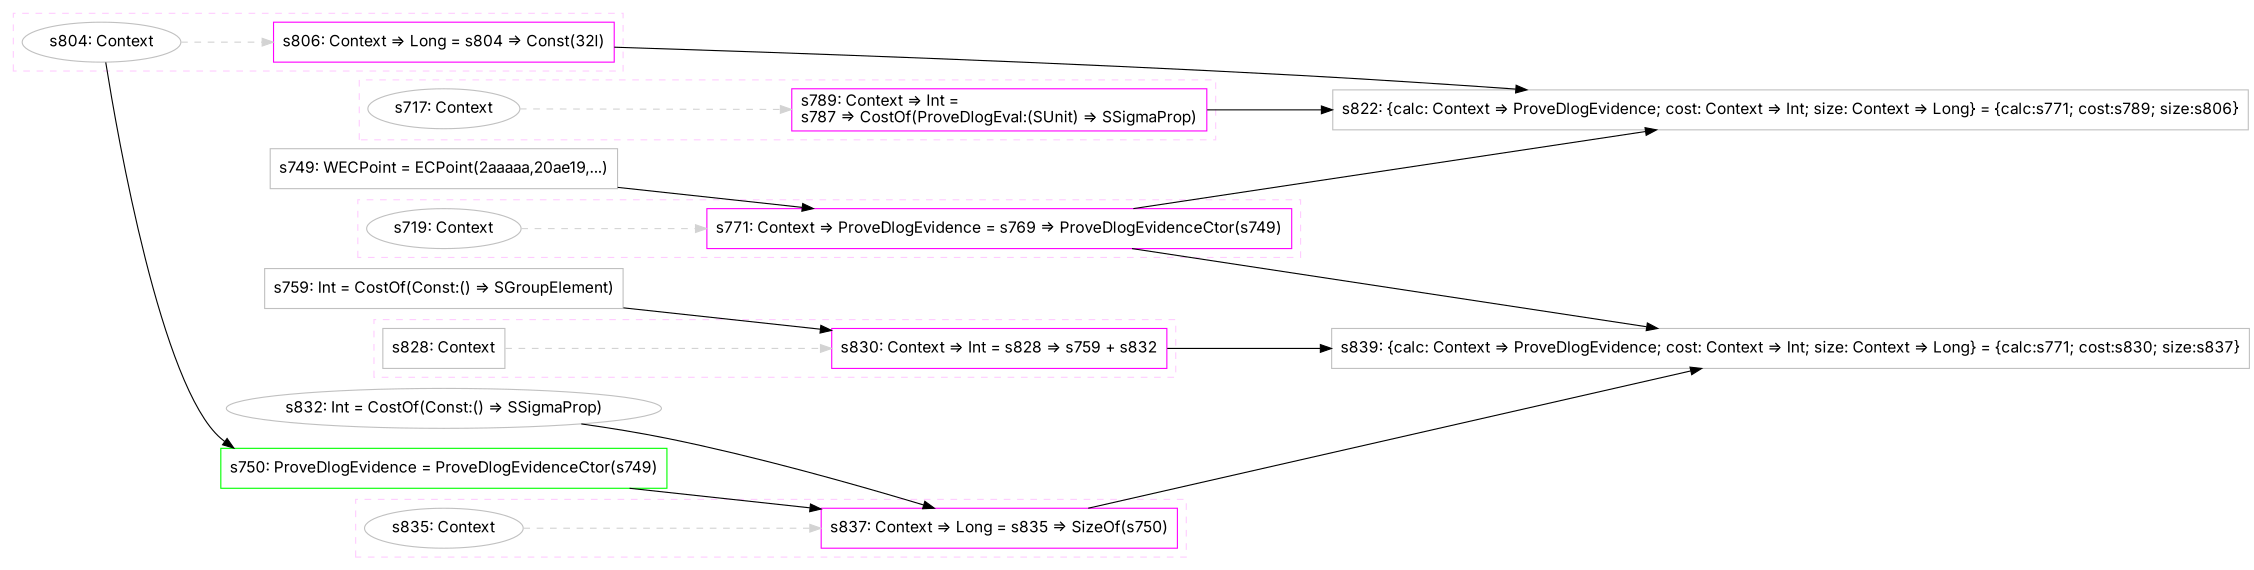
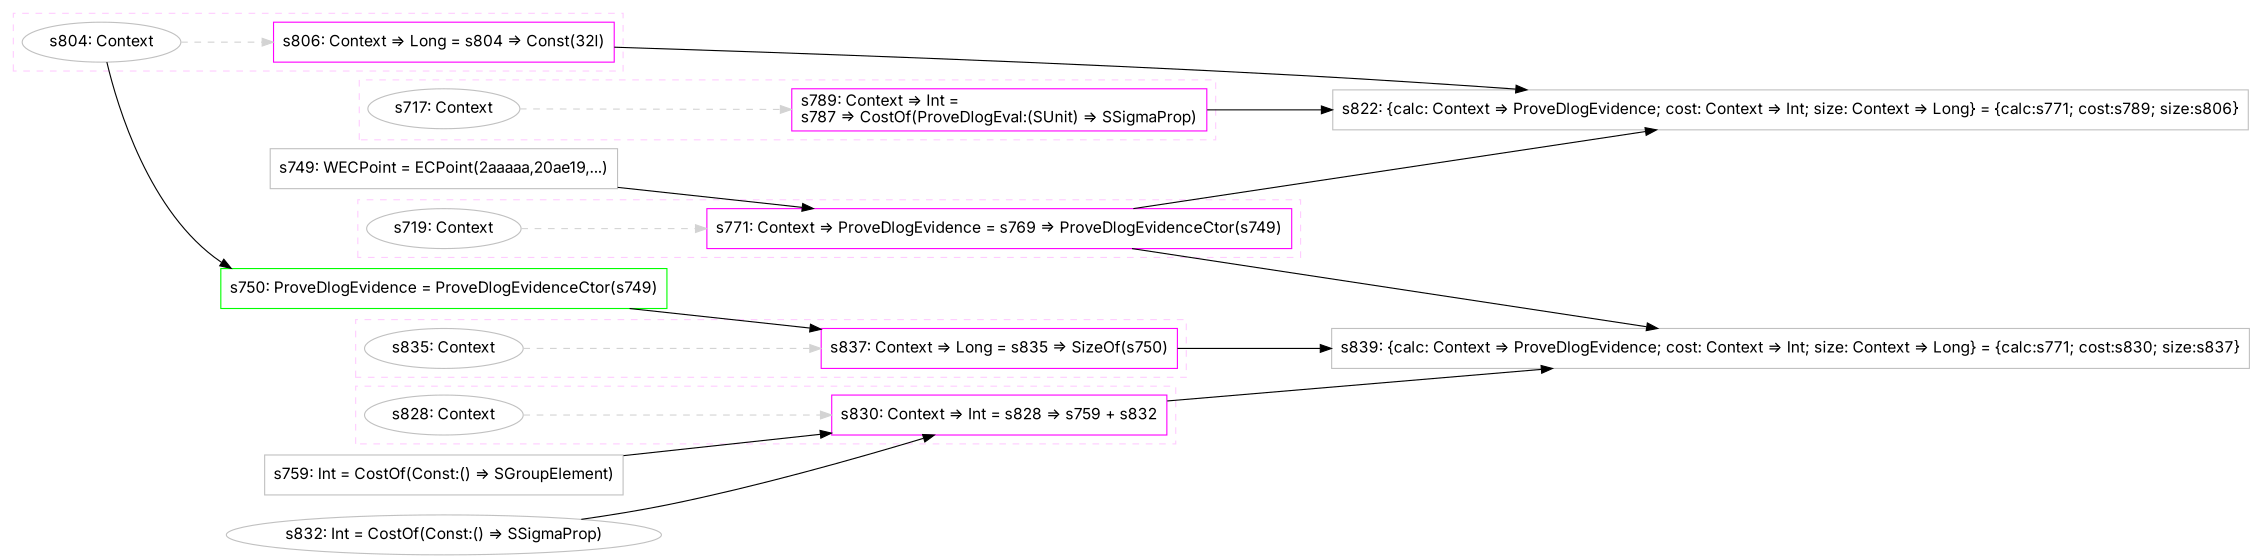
node "s828: Context": shape box -> ellipse
edge "s832: Int = CostOf(Const:() => SSigmaProp)" -> "s837: Context => Long = s835 => SizeOf(s750)": now "s832: Int = CostOf(Const:() => SSigmaProp)" -> "s830: Context => Int = s828 => s759 + s832"
